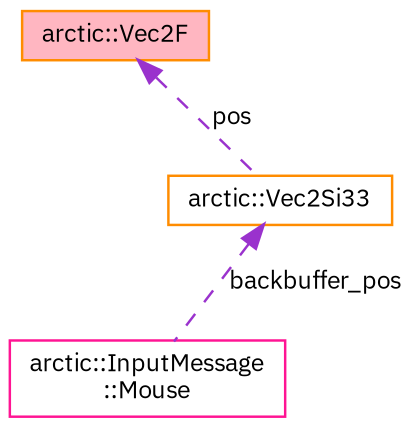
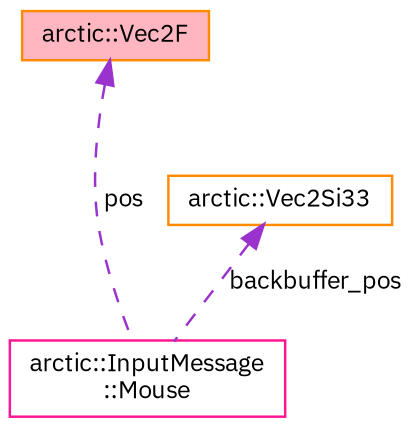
edge "arctic::Vec2Si33" -> "arctic::Vec2F": now "arctic::InputMessage ::Mouse" -> "arctic::Vec2F"
